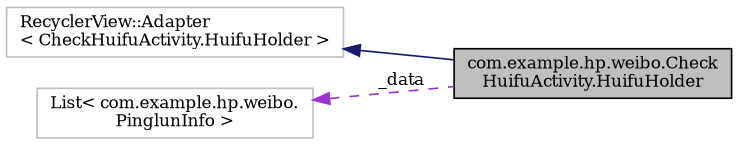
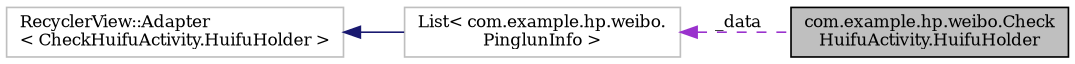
edge "com.example.hp.weibo.Check HuifuActivity.HuifuHolder" -> "RecyclerView::Adapter < CheckHuifuActivity.HuifuHolder >": now "List< com.example.hp.weibo. PinglunInfo >" -> "RecyclerView::Adapter < CheckHuifuActivity.HuifuHolder >"
